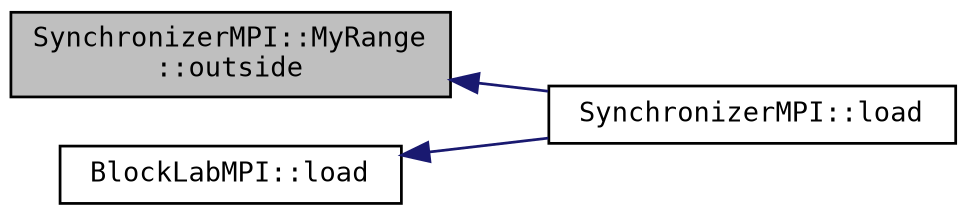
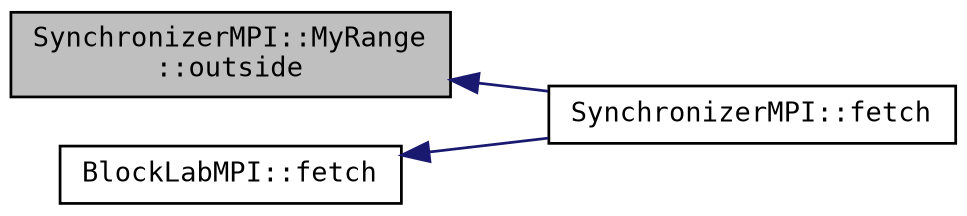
node "SynchronizerMPI::load": label "SynchronizerMPI::load" -> "SynchronizerMPI::fetch"
node "BlockLabMPI::load": label "BlockLabMPI::load" -> "BlockLabMPI::fetch"
